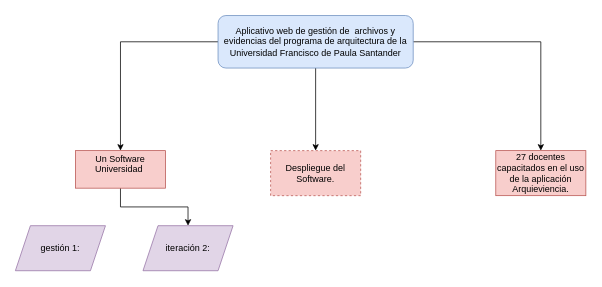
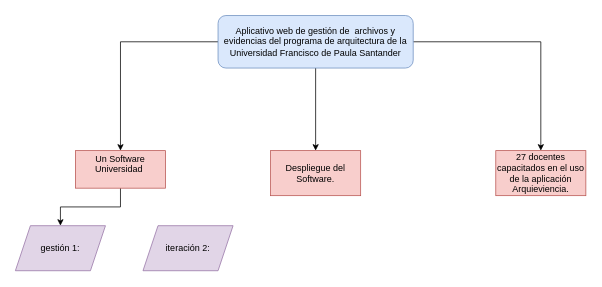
node "Despliegue del Software.": style dashed -> solid
edge "Un Software Universidad" -> "iteración 2:": removed
edge "Un Software Universidad" -> "gestión 1:": added
